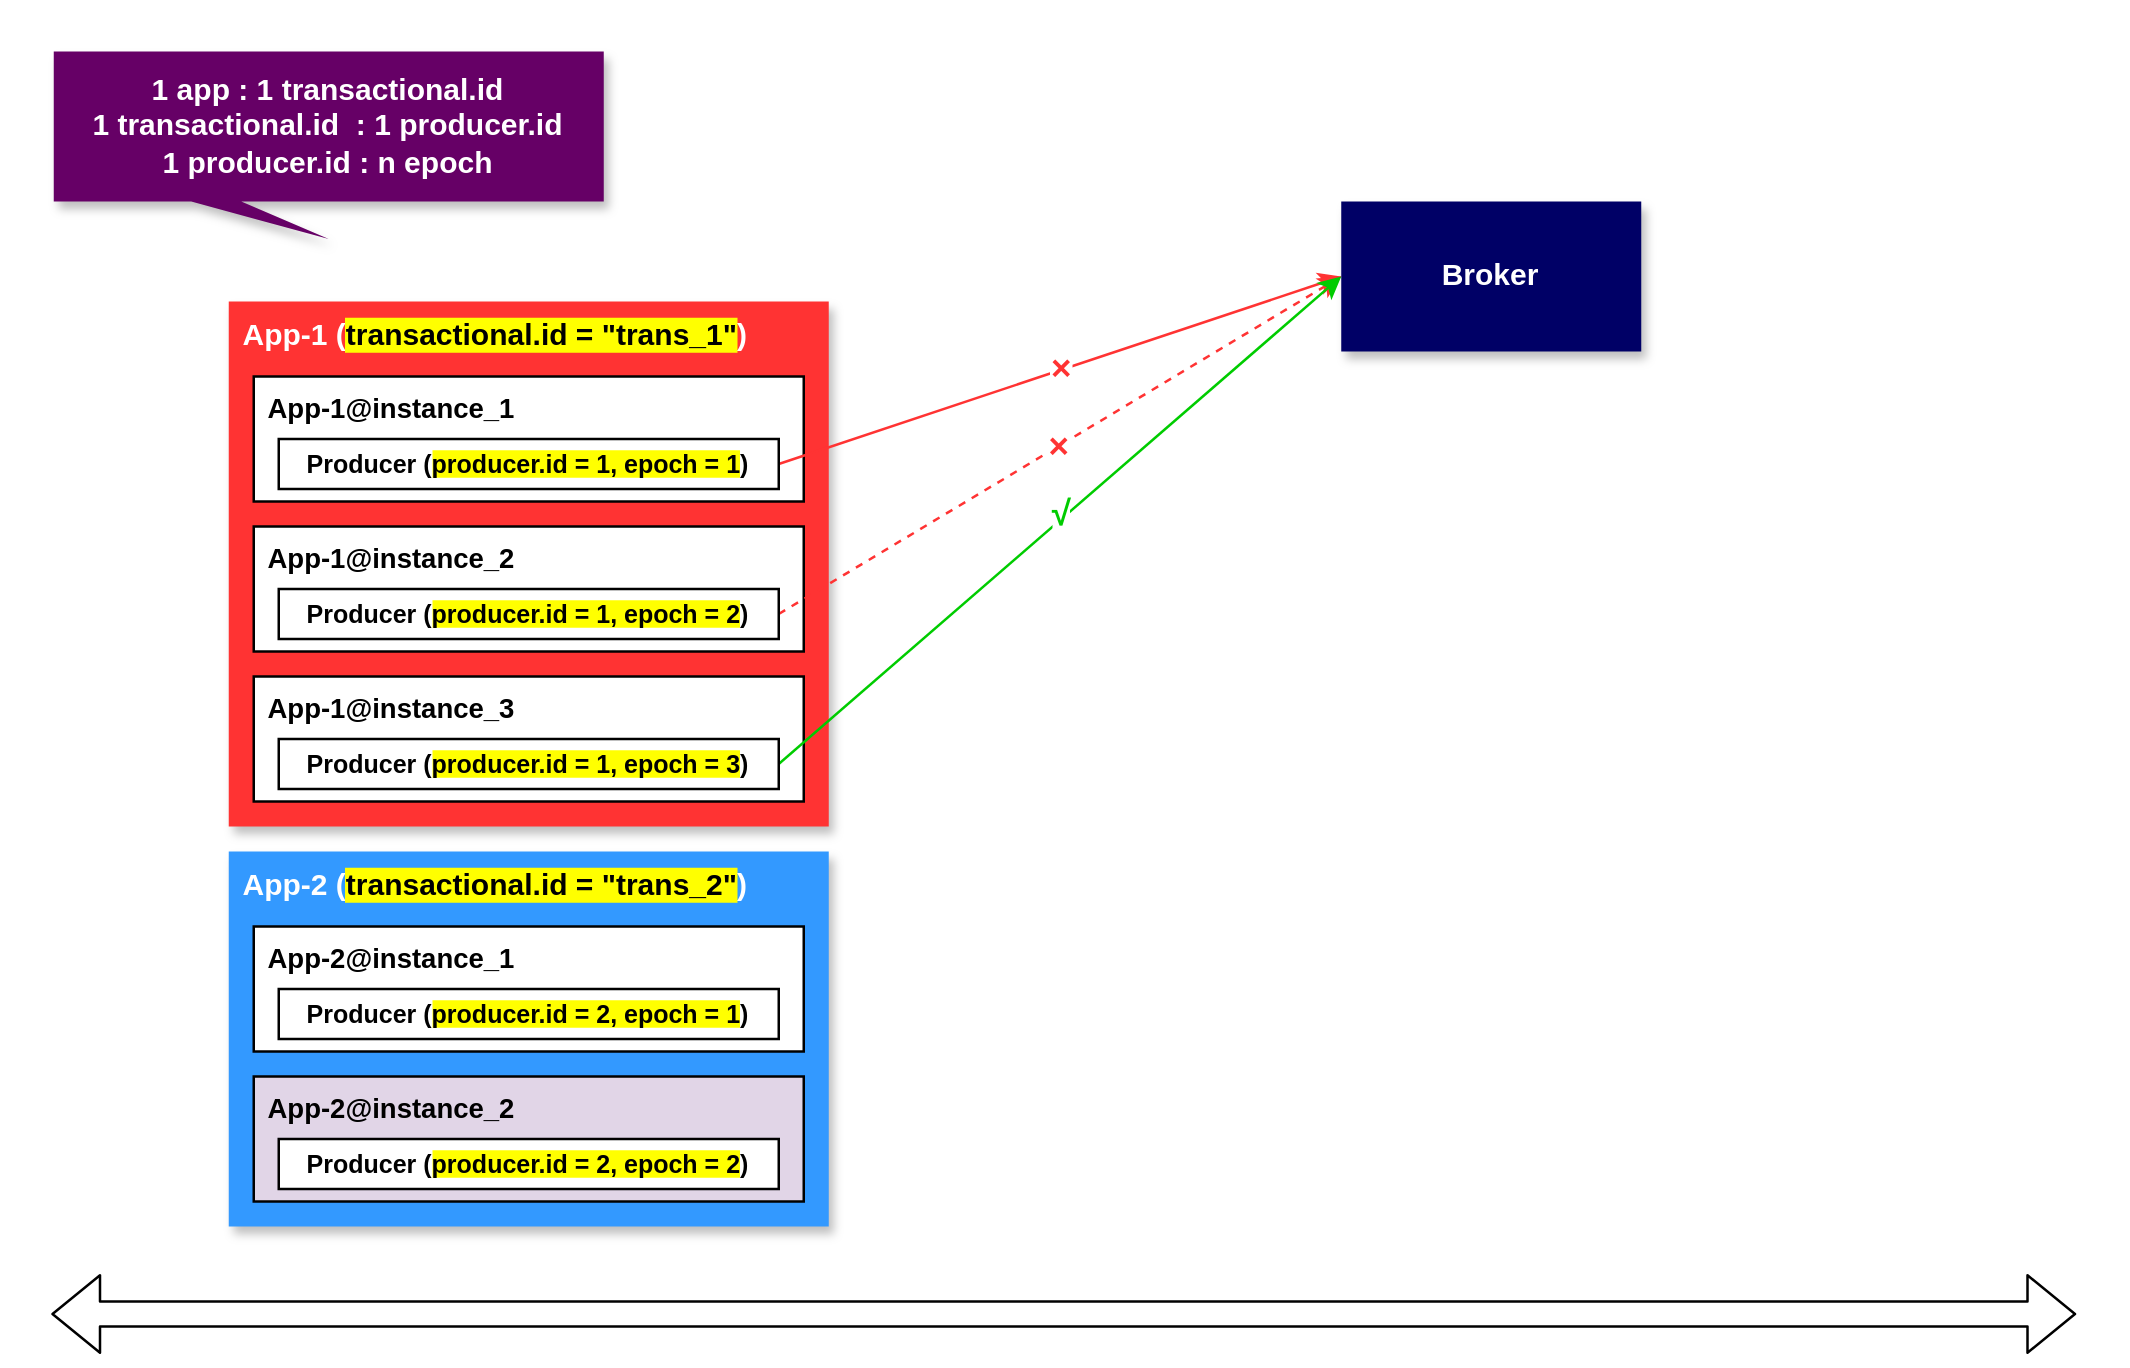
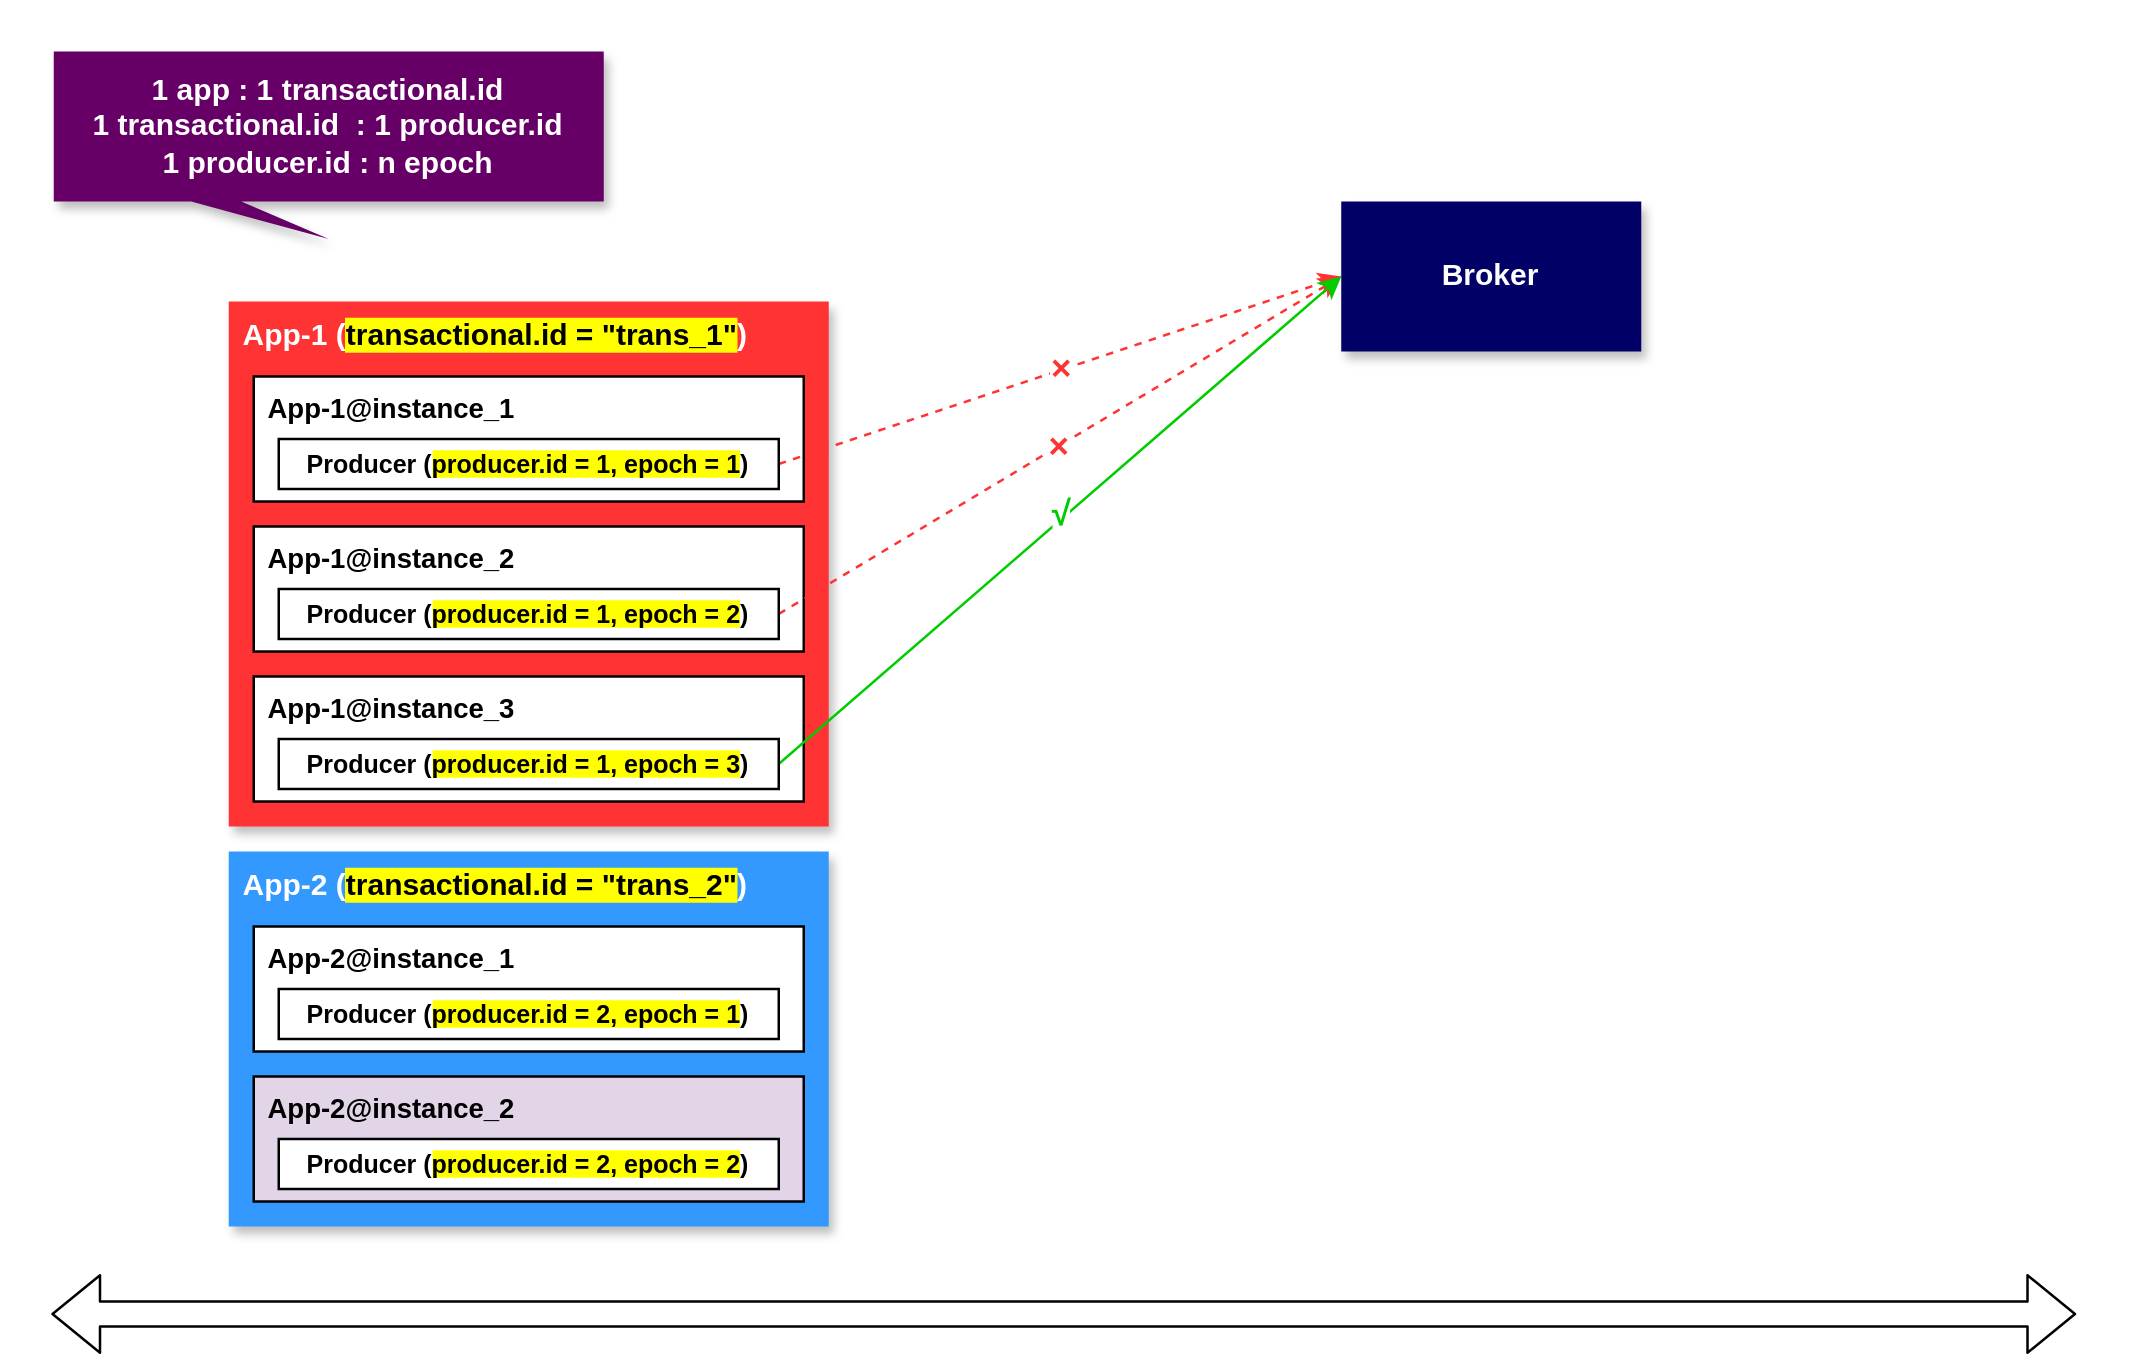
edge "Producer (producer.id = 1, epoch = 1)" -> "Broker": style solid -> dashed
